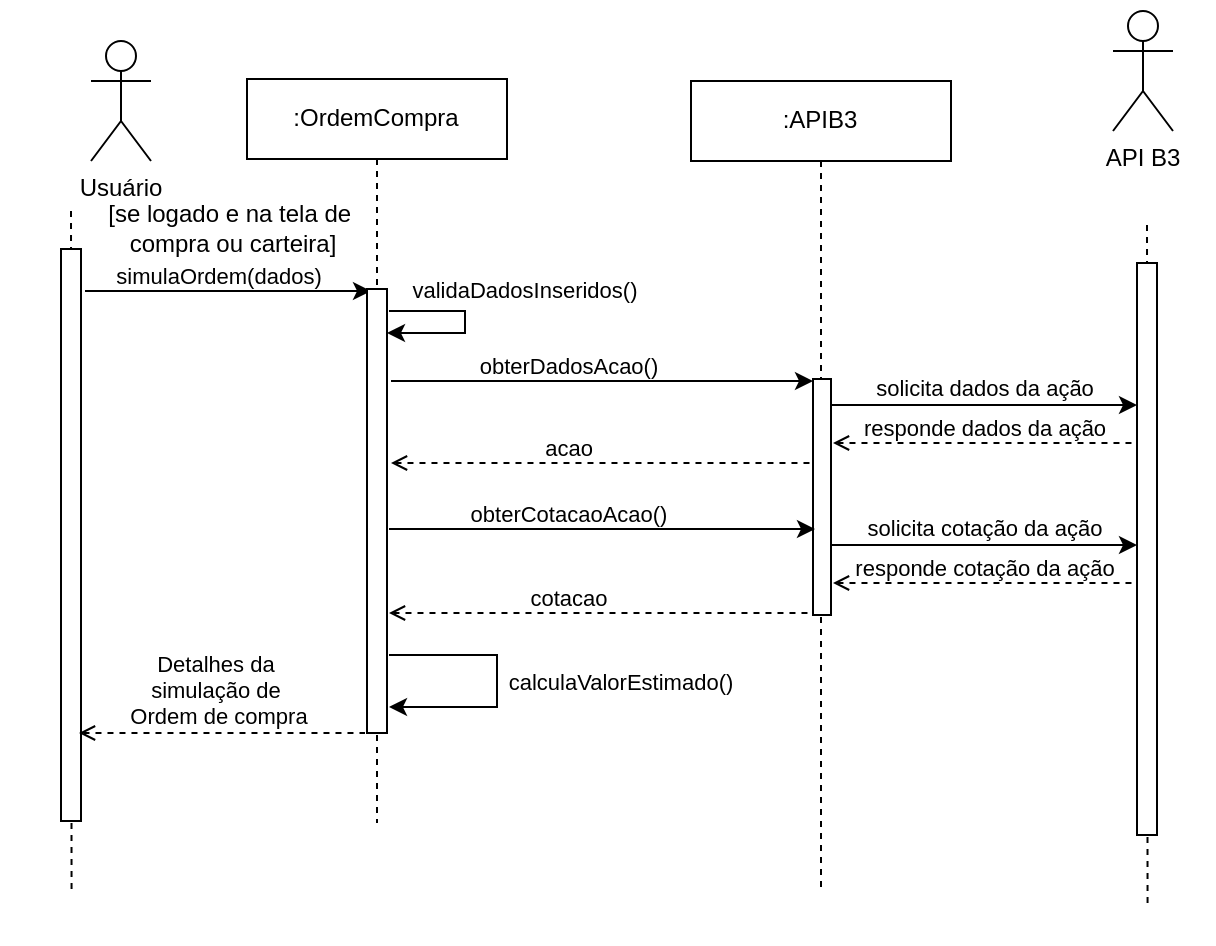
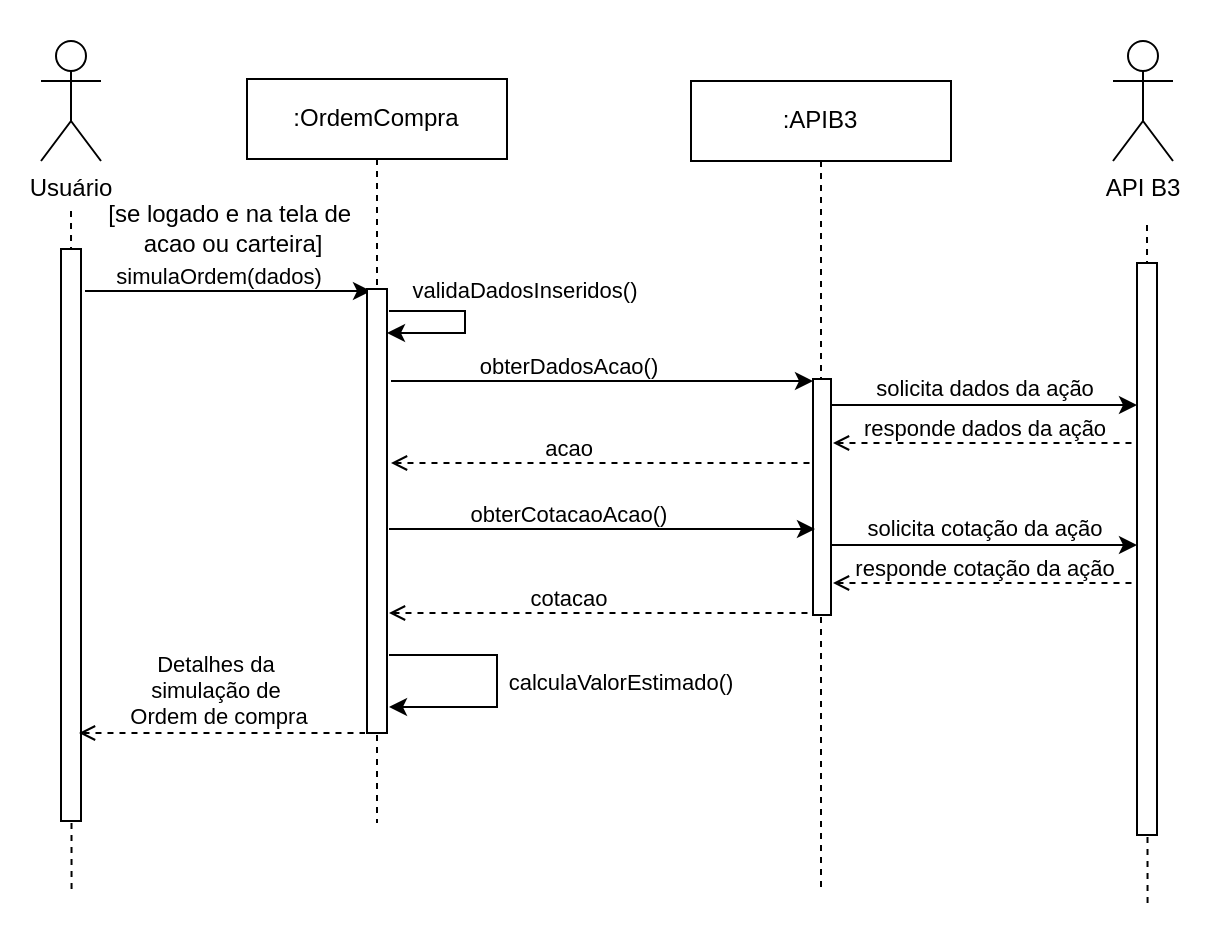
node "API B3": moved (1143, 71) -> (1143, 101)
node "Usuário": moved (121, 101) -> (71, 101)
node "[se logado e na tela de compra ou carteira]": label "[se logado e na tela de compra ou carteira]" -> "[se logado e na tela de acao ou carteira]"
